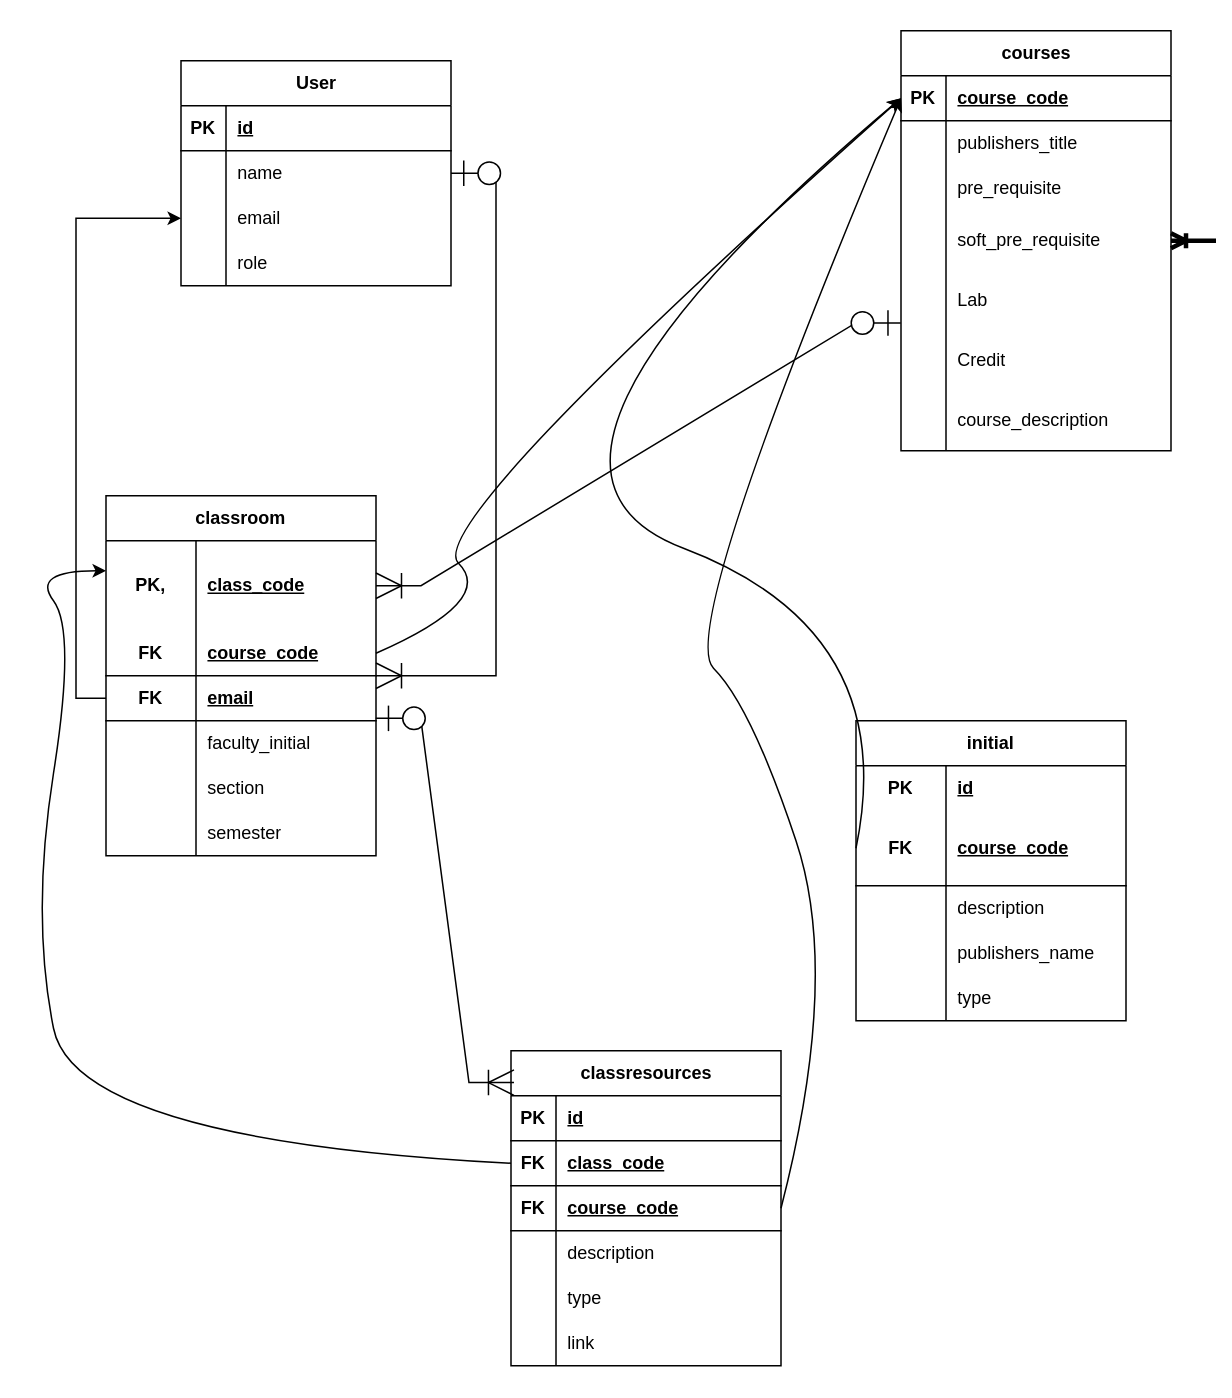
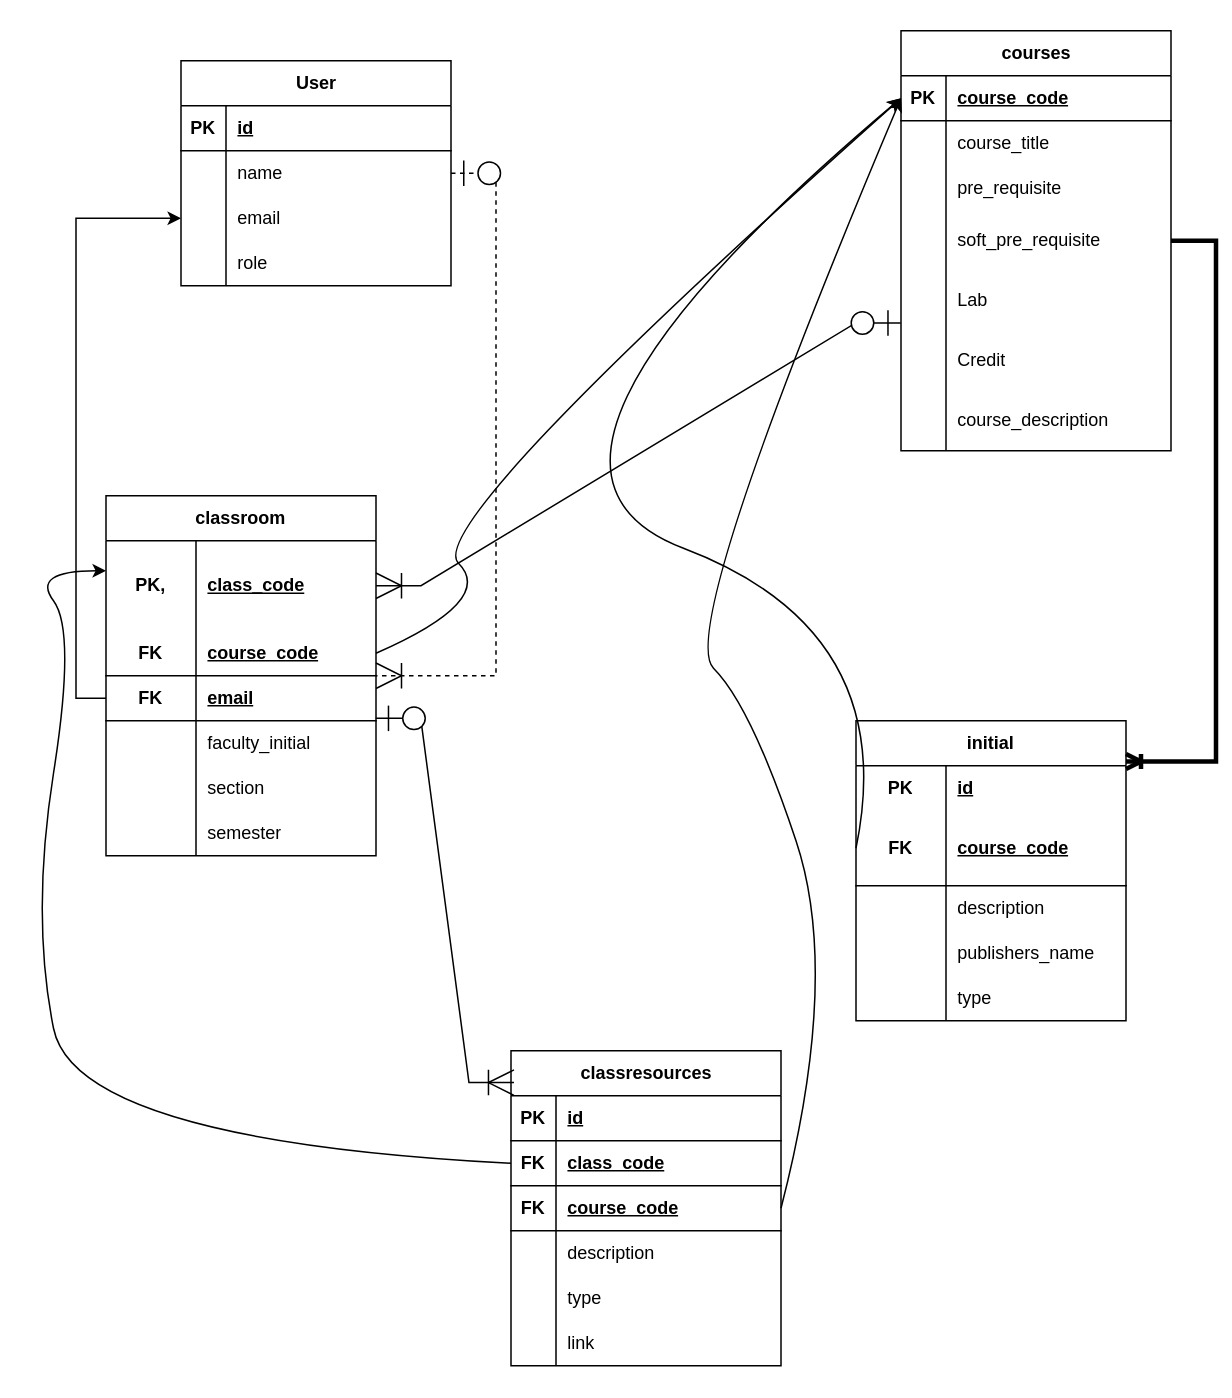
node "publishers_title": label "publishers_title" -> "course_title"
edge "courses" -> "soft_pre_requisite": now "courses" -> "initial"
edge "User" -- "classroom": style solid -> dashed
